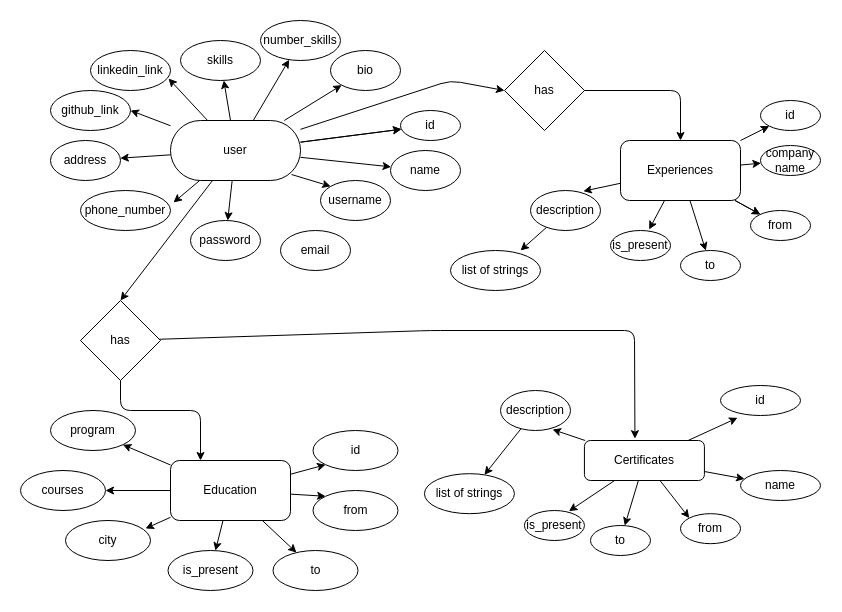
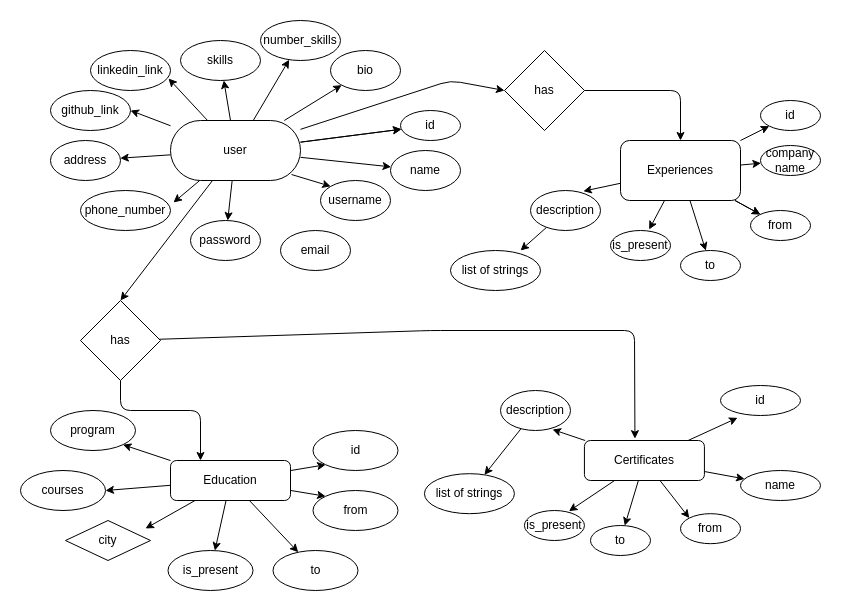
node "Education": size 120x60 -> 120x40
node "city": shape ellipse -> diamond
